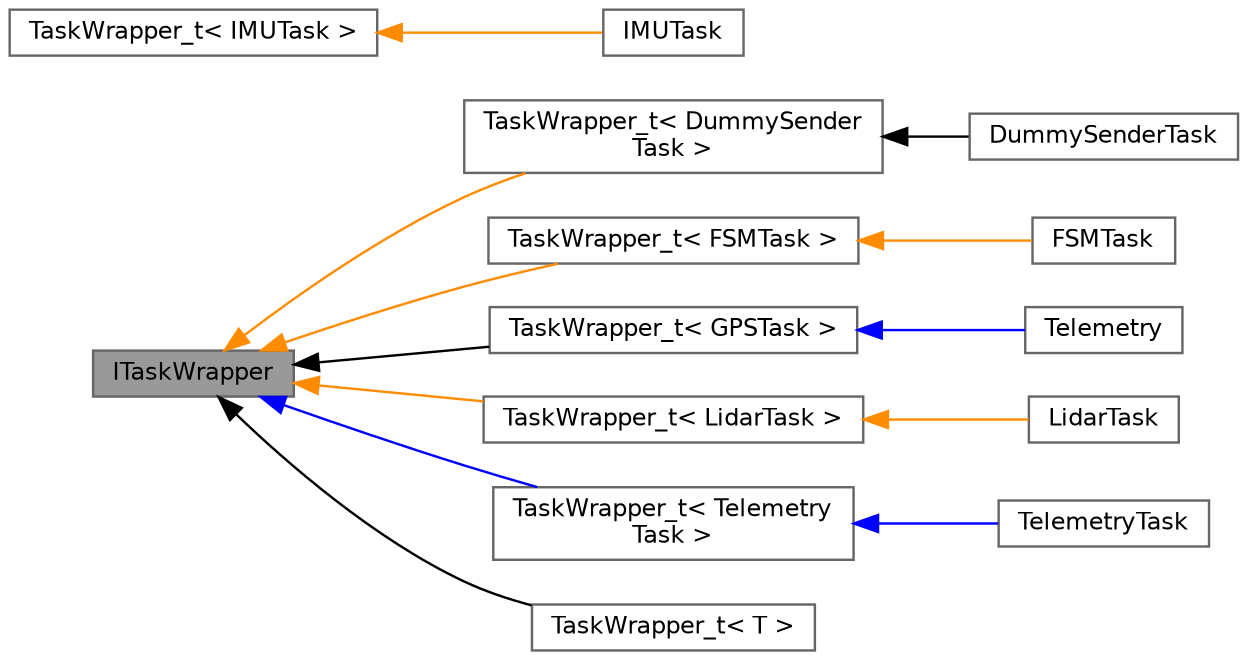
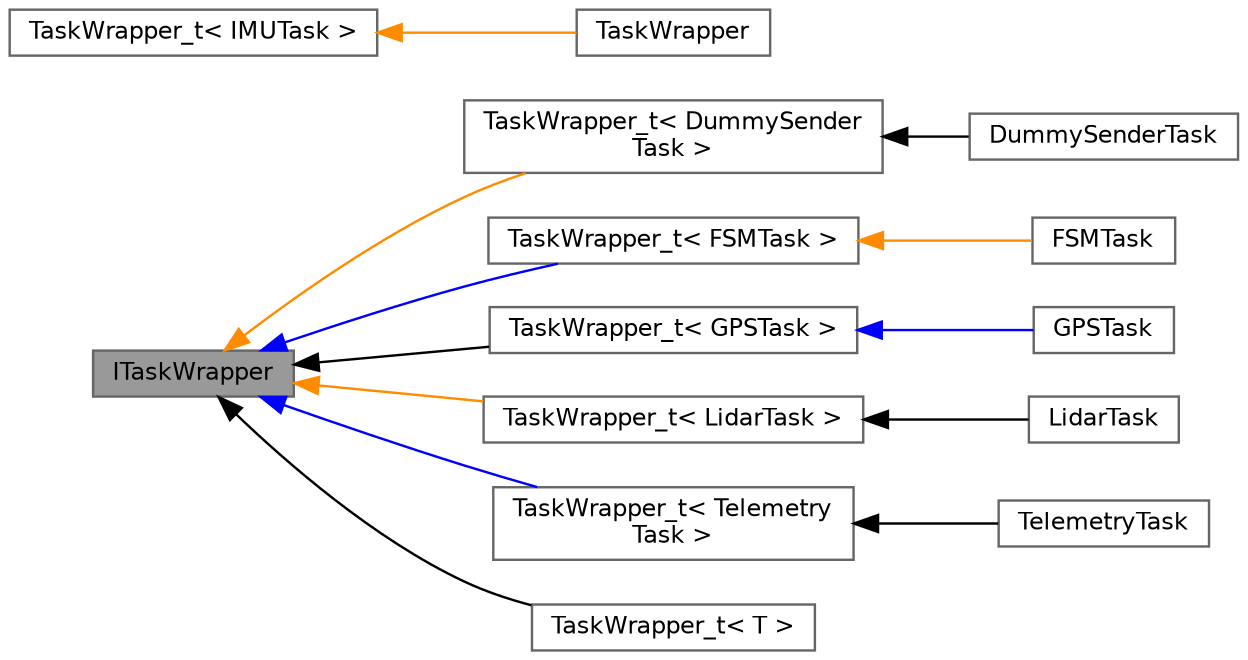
node "IMUTask": label "IMUTask" -> "TaskWrapper"
edge "TaskWrapper_t< FSMTask >" -> "ITaskWrapper": color darkorange -> blue
node "Telemetry": label "Telemetry" -> "GPSTask"
edge "LidarTask" -> "TaskWrapper_t< LidarTask >": color darkorange -> black
edge "TelemetryTask" -> "TaskWrapper_t< Telemetry Task >": color blue -> black
